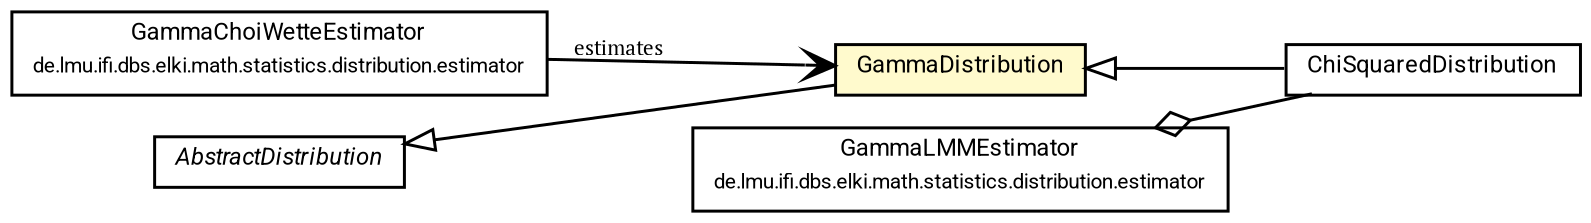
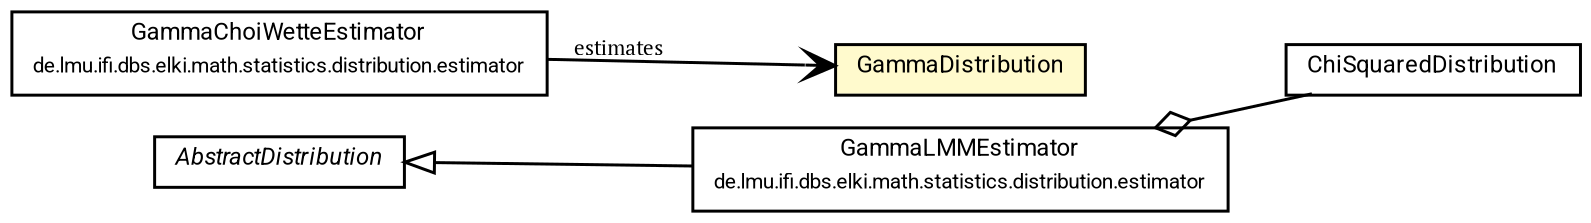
edge "ChiSquaredDistribution" -> "GammaDistribution": removed
edge "GammaDistribution" -> "AbstractDistribution": now "GammaLMMEstimator" -> "AbstractDistribution"
